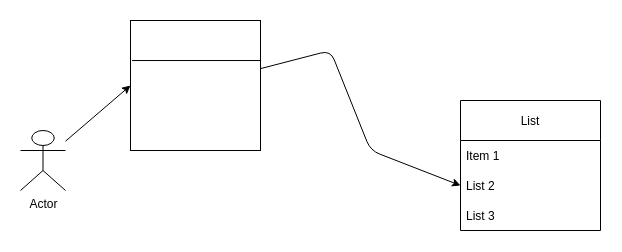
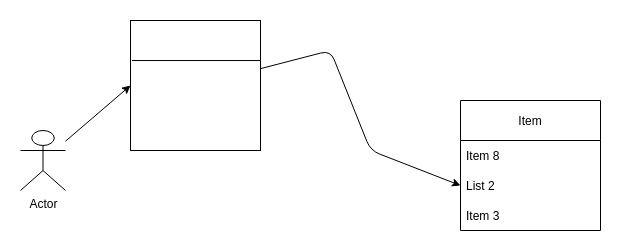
node "List": label "List" -> "Item"
node "Item 1": label "Item 1" -> "Item 8"
node "List 3": label "List 3" -> "Item 3"
